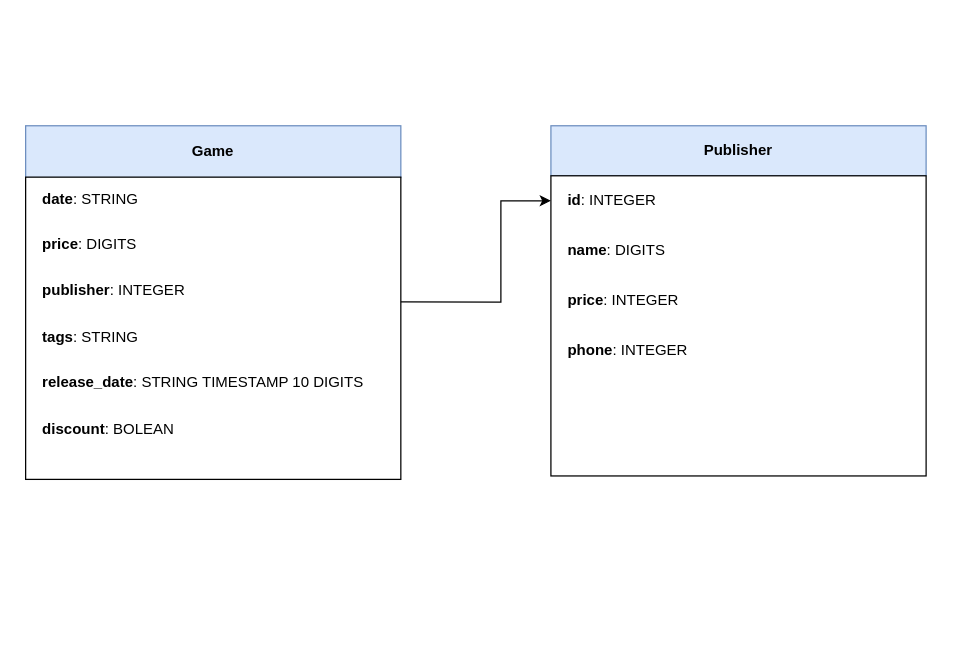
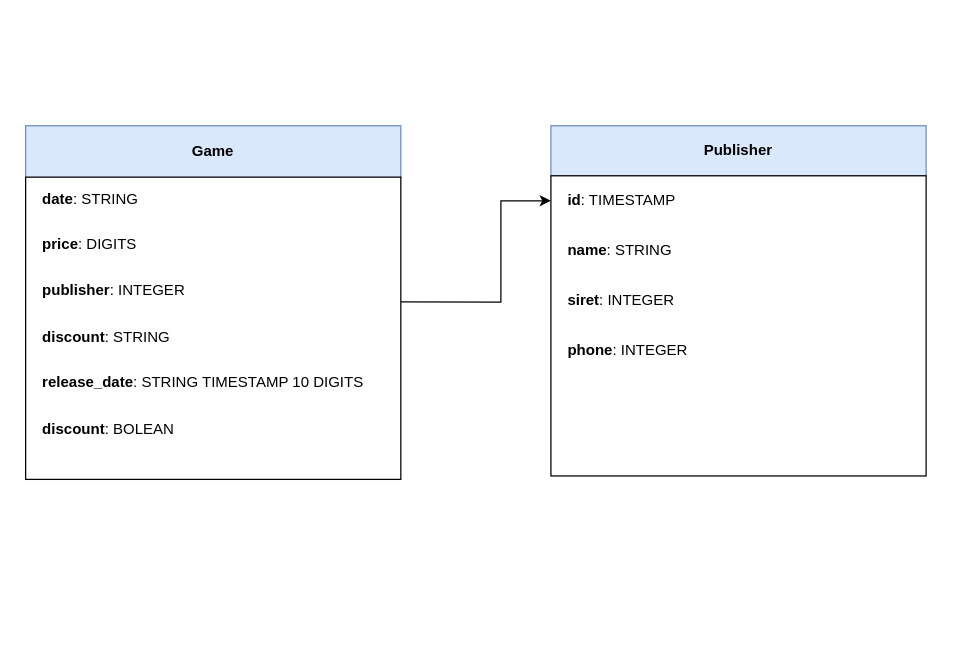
node "id: INTEGER": label "id: INTEGER" -> "id: TIMESTAMP"
node "name: DIGITS": label "name: DIGITS" -> "name: STRING"
node "price: INTEGER": label "price: INTEGER" -> "siret: INTEGER"
node "tags: STRING": label "tags: STRING" -> "discount: STRING"
